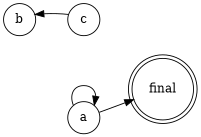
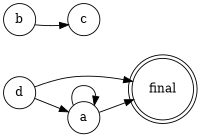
edge "c" -> "b": reversed
node "d": added
